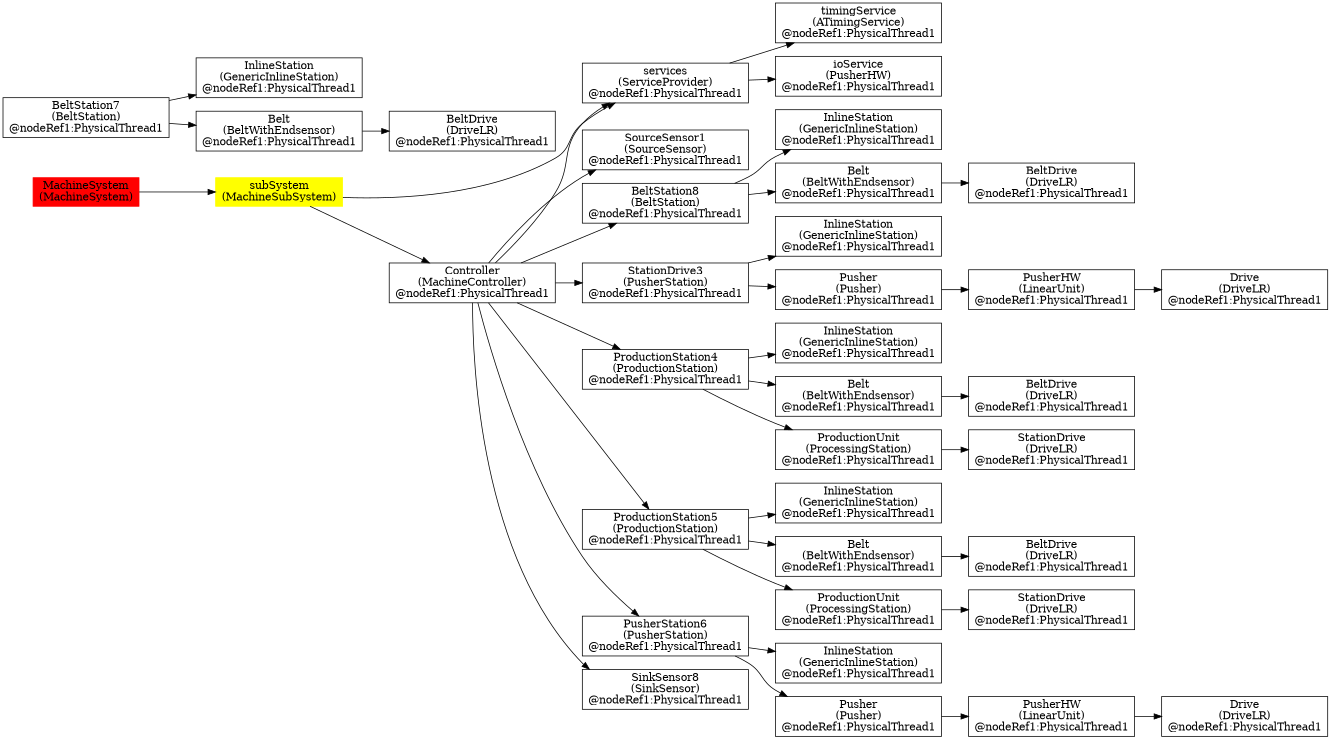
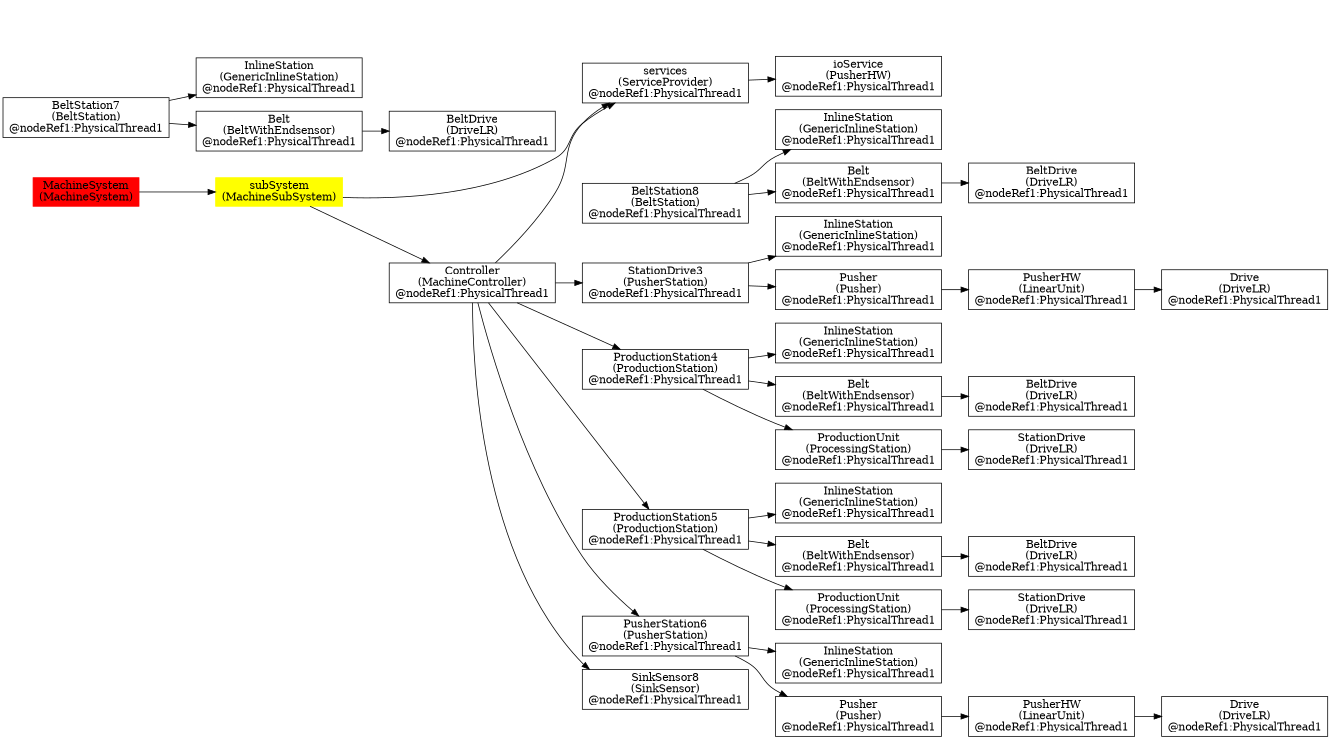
node "timingService (ATimingService) @nodeRef1:PhysicalThread1": removed
node "SourceSensor1 (SourceSensor) @nodeRef1:PhysicalThread1": removed
edge "Controller (MachineController) @nodeRef1:PhysicalThread1" -> "BeltStation8 (BeltStation) @nodeRef1:PhysicalThread1": removed
